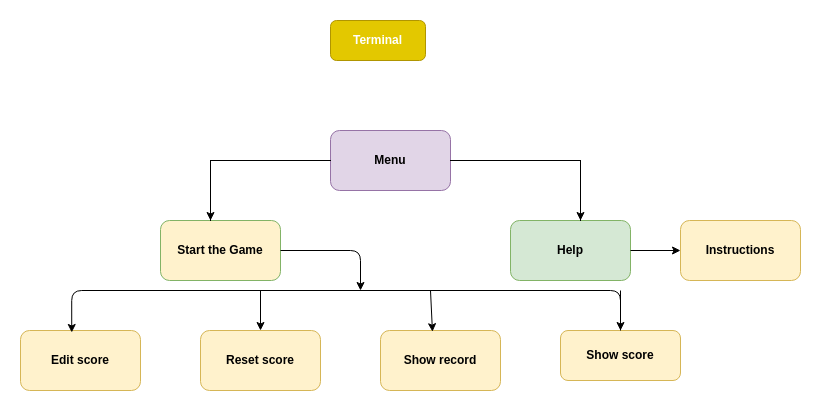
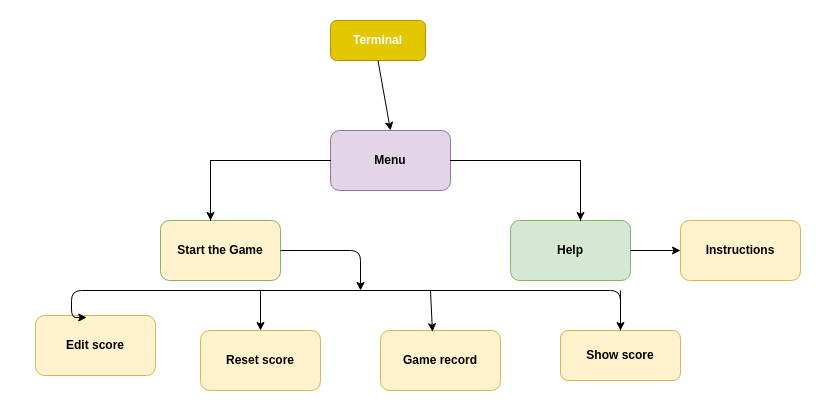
edge "Terminal" -> "Menu": added
node "Edit score": moved (81, 361) -> (96, 346)
node "Show record": label "Show record" -> "Game record"
